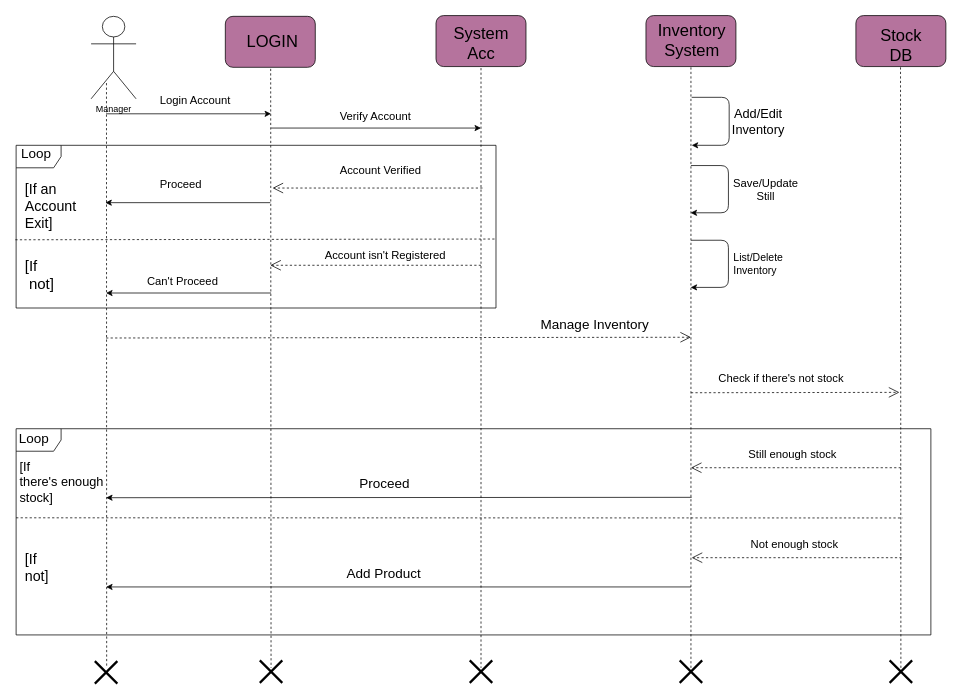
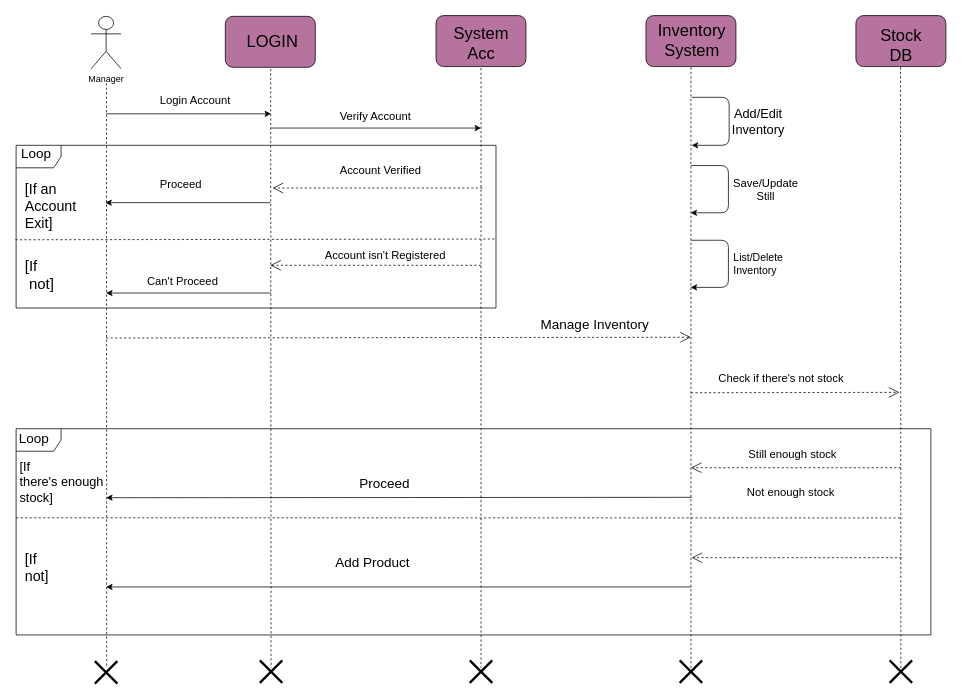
node "Manager": size 45x83 -> 30x53
node "Not enough stock": moved (798, 543) -> (795, 491)
node "Add Product": moved (383, 572) -> (371, 561)
